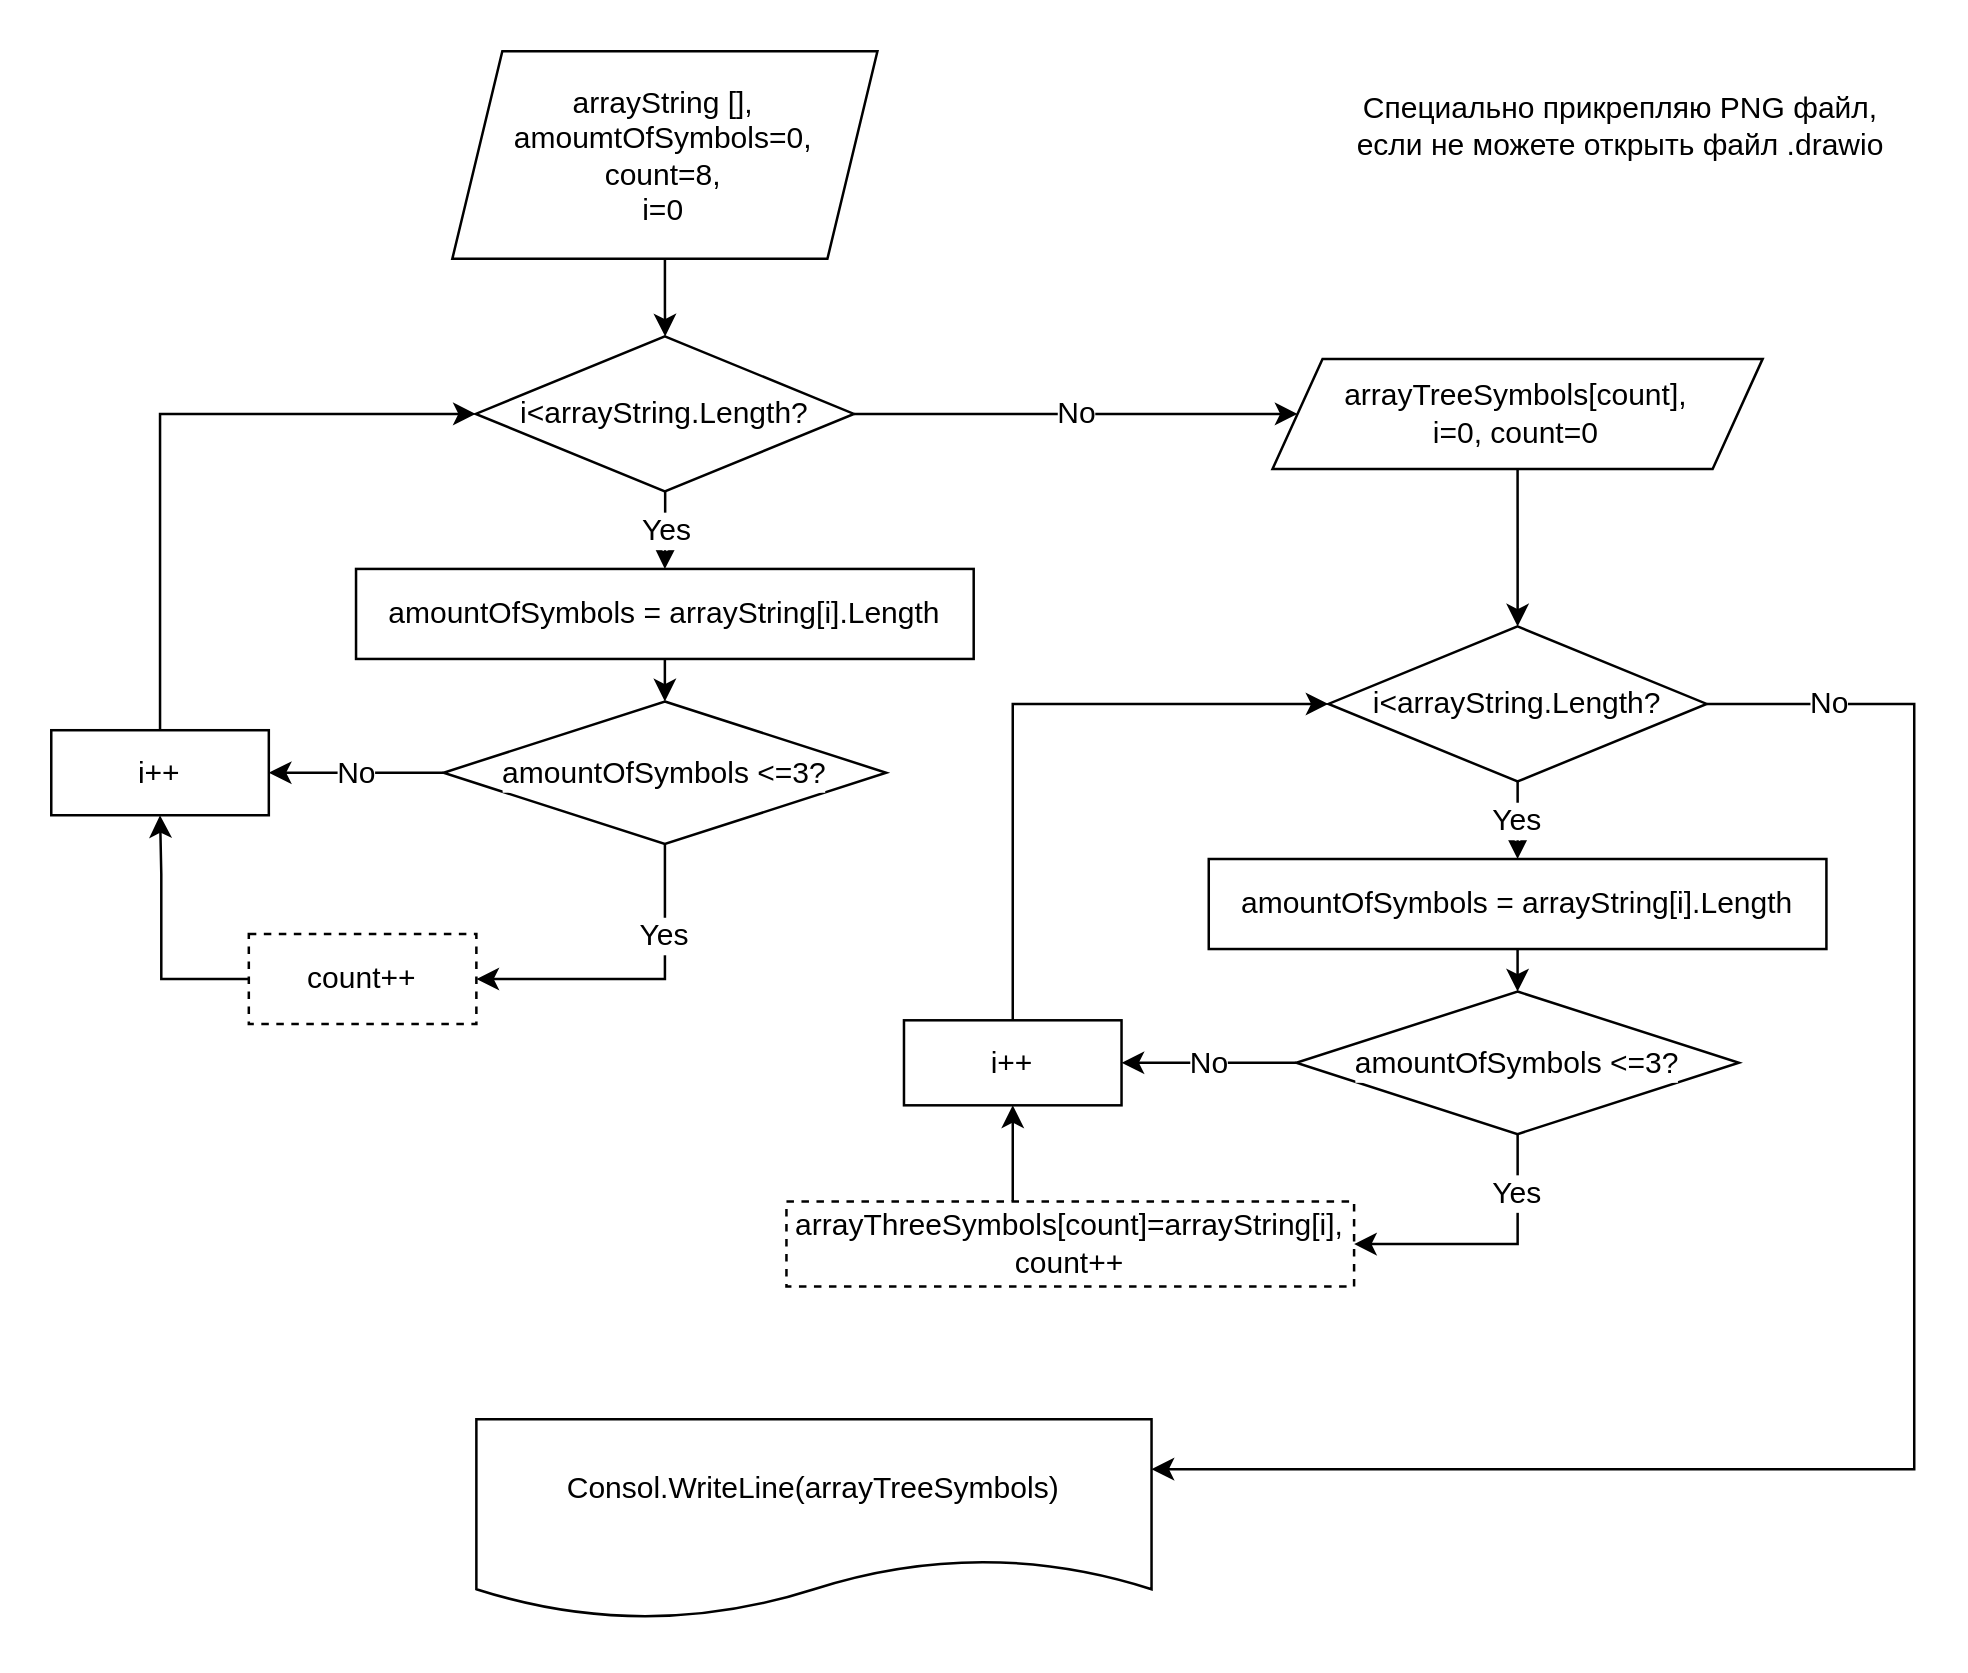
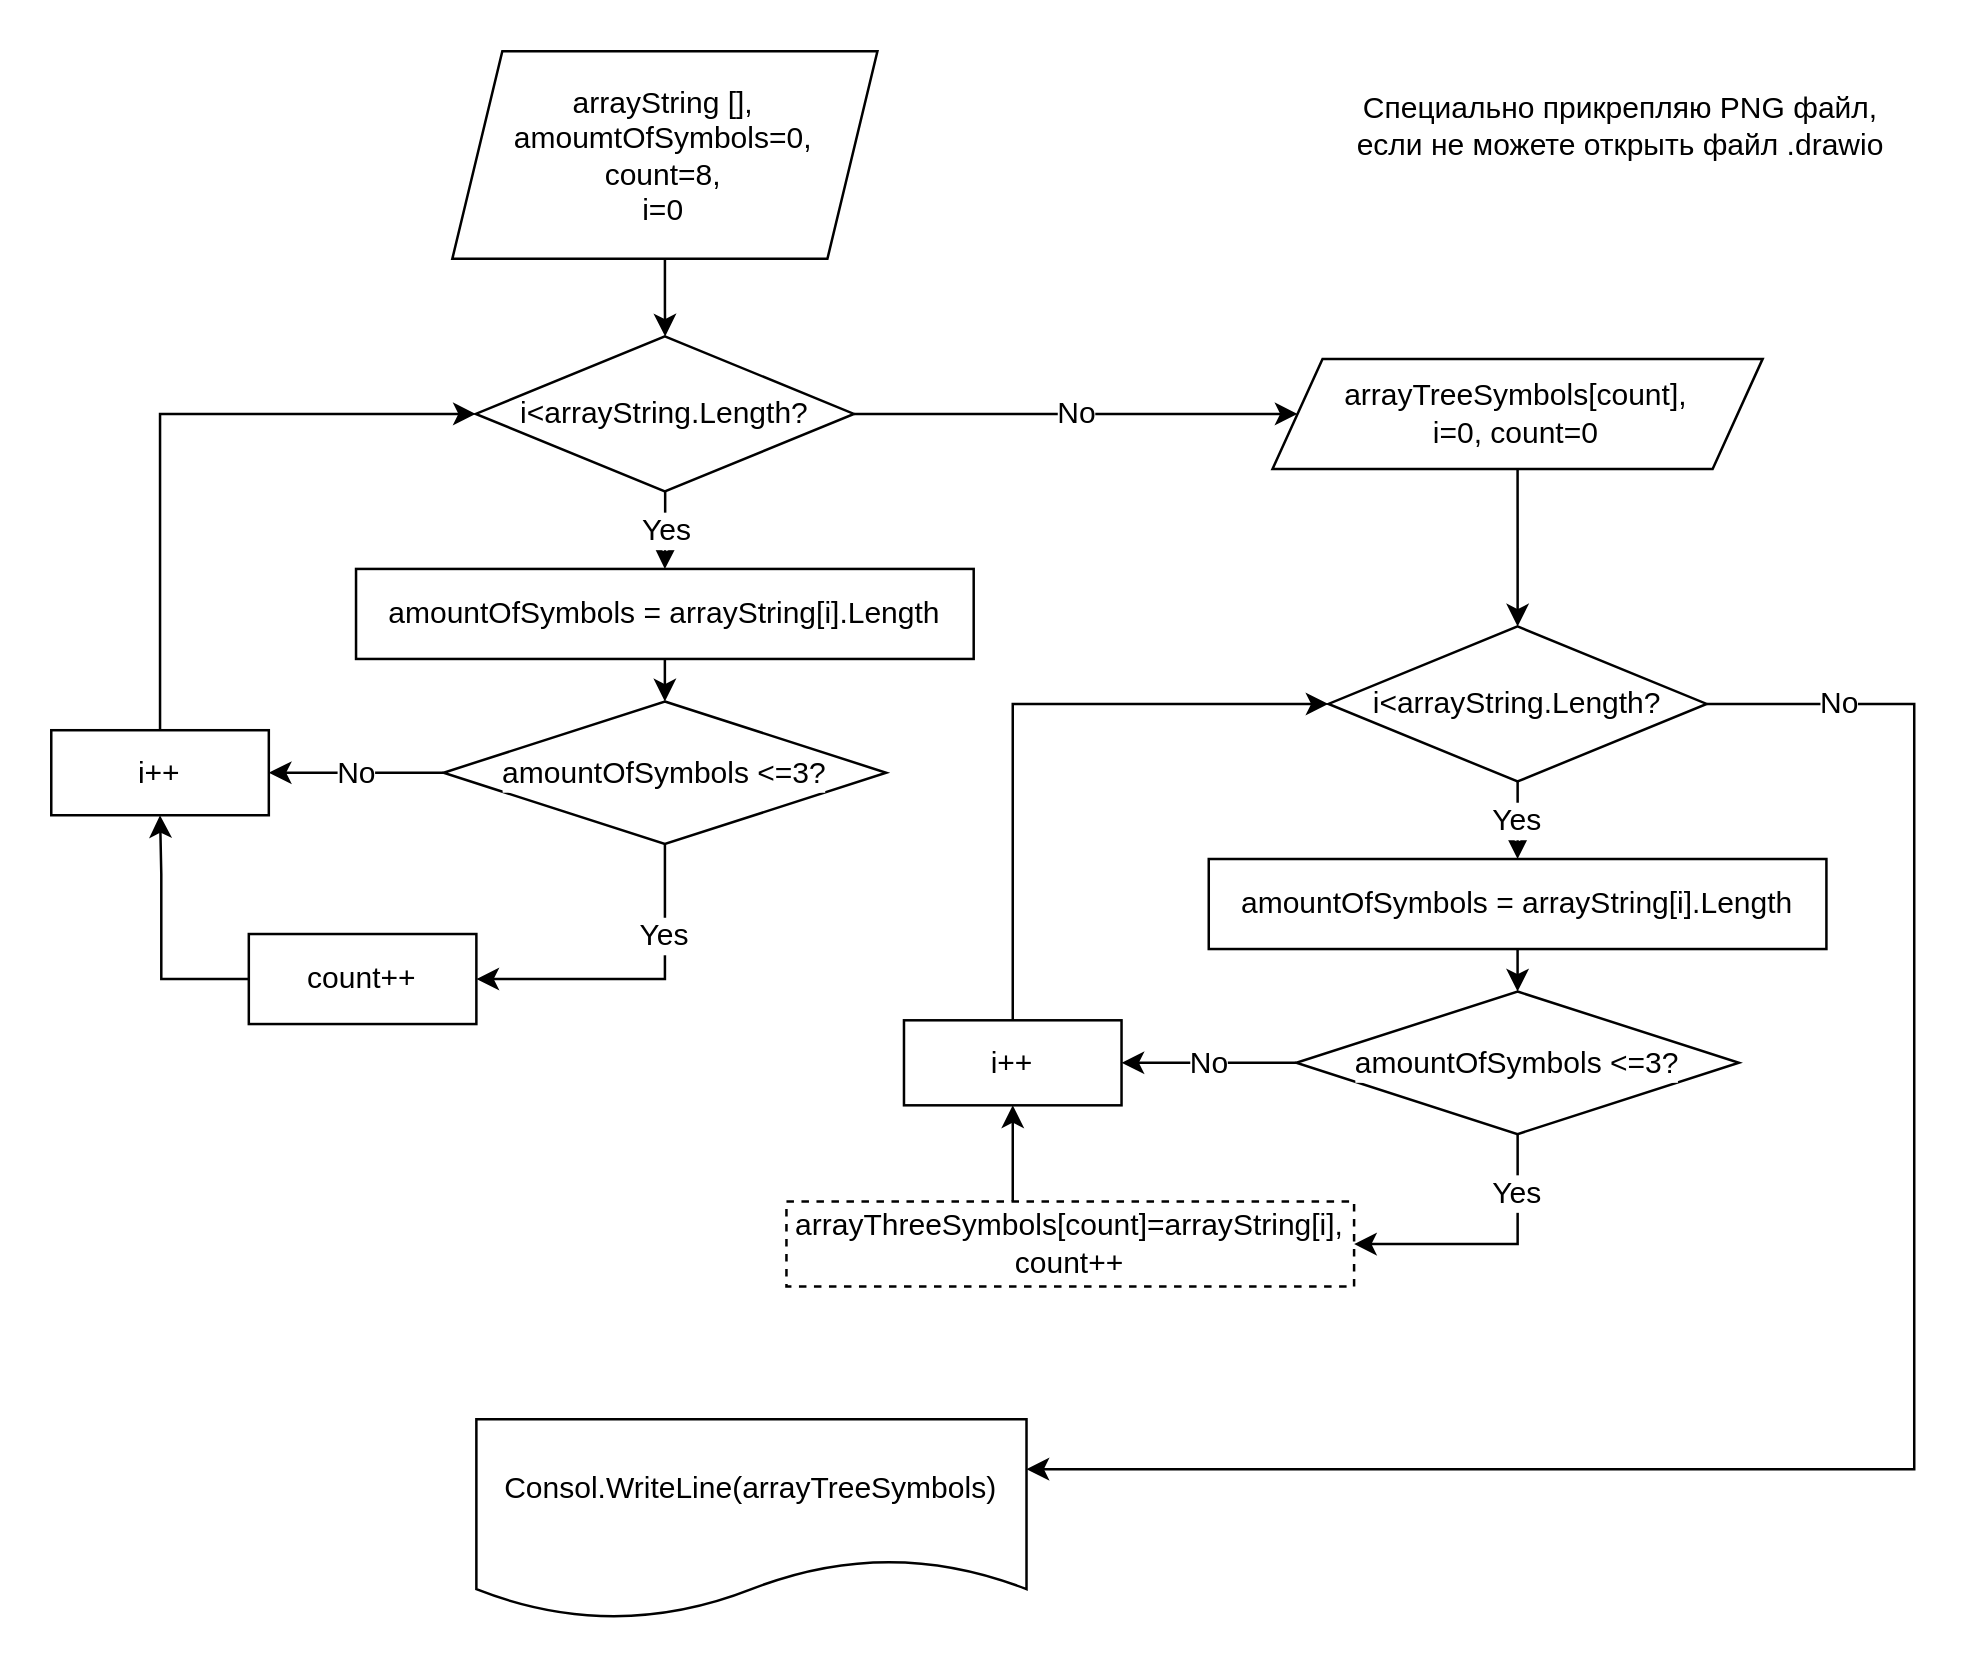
node "count++": style dashed -> solid
node "Consol.WriteLine(arrayTreeSymbols)": size 675x200 -> 550x200
